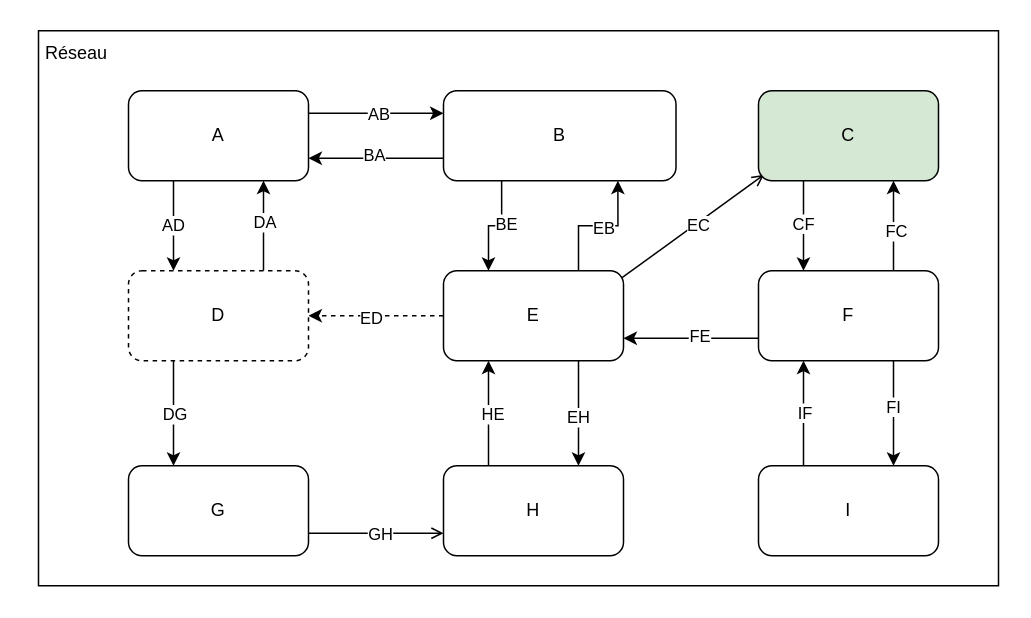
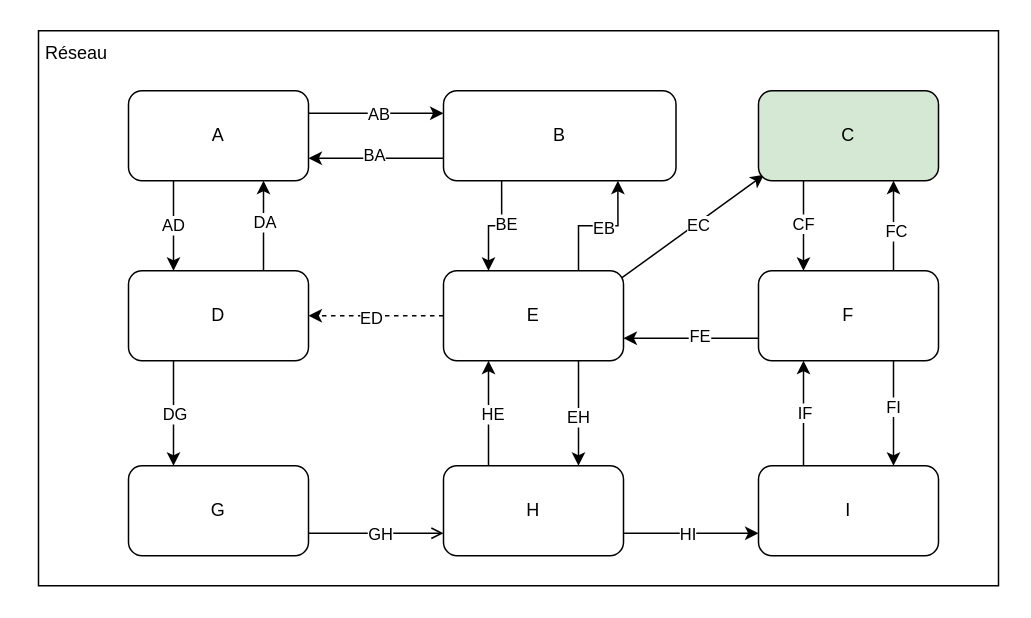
edge "E" -> "C": arrowhead open -> classic
node "D": style dashed -> solid
edge "H" -> "I": added, label "HI"
